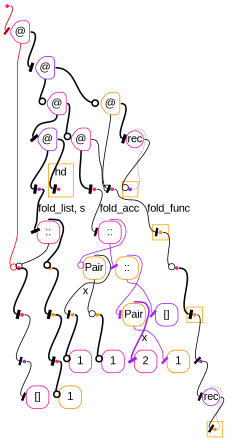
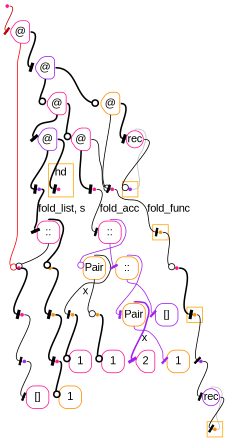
node "2": shape square -> house
